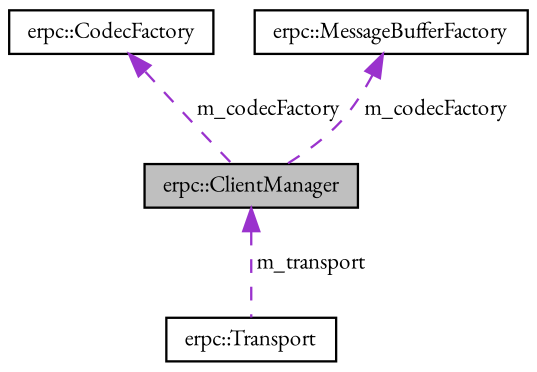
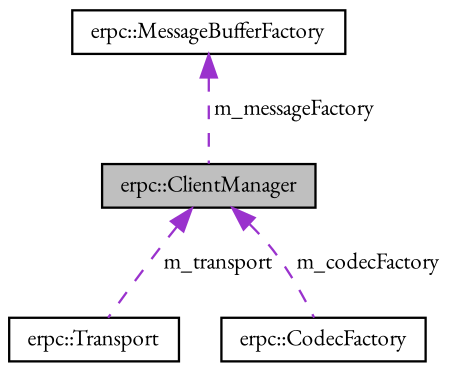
edge "erpc::ClientManager" -> "erpc::MessageBufferFactory": label " m_codecFactory" -> " m_messageFactory"
edge "erpc::ClientManager" -> "erpc::CodecFactory": reversed
